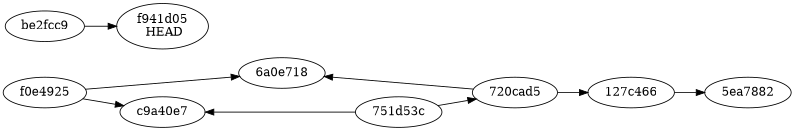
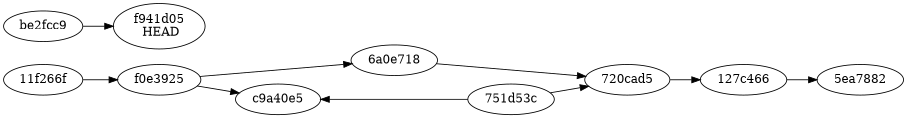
node "11f266f": added
edge "720cad5" -> "6a0e718": reversed
node "f0e4925": label "f0e4925" -> "f0e3925"
node "c9a40e7": label "c9a40e7" -> "c9a40e5"
